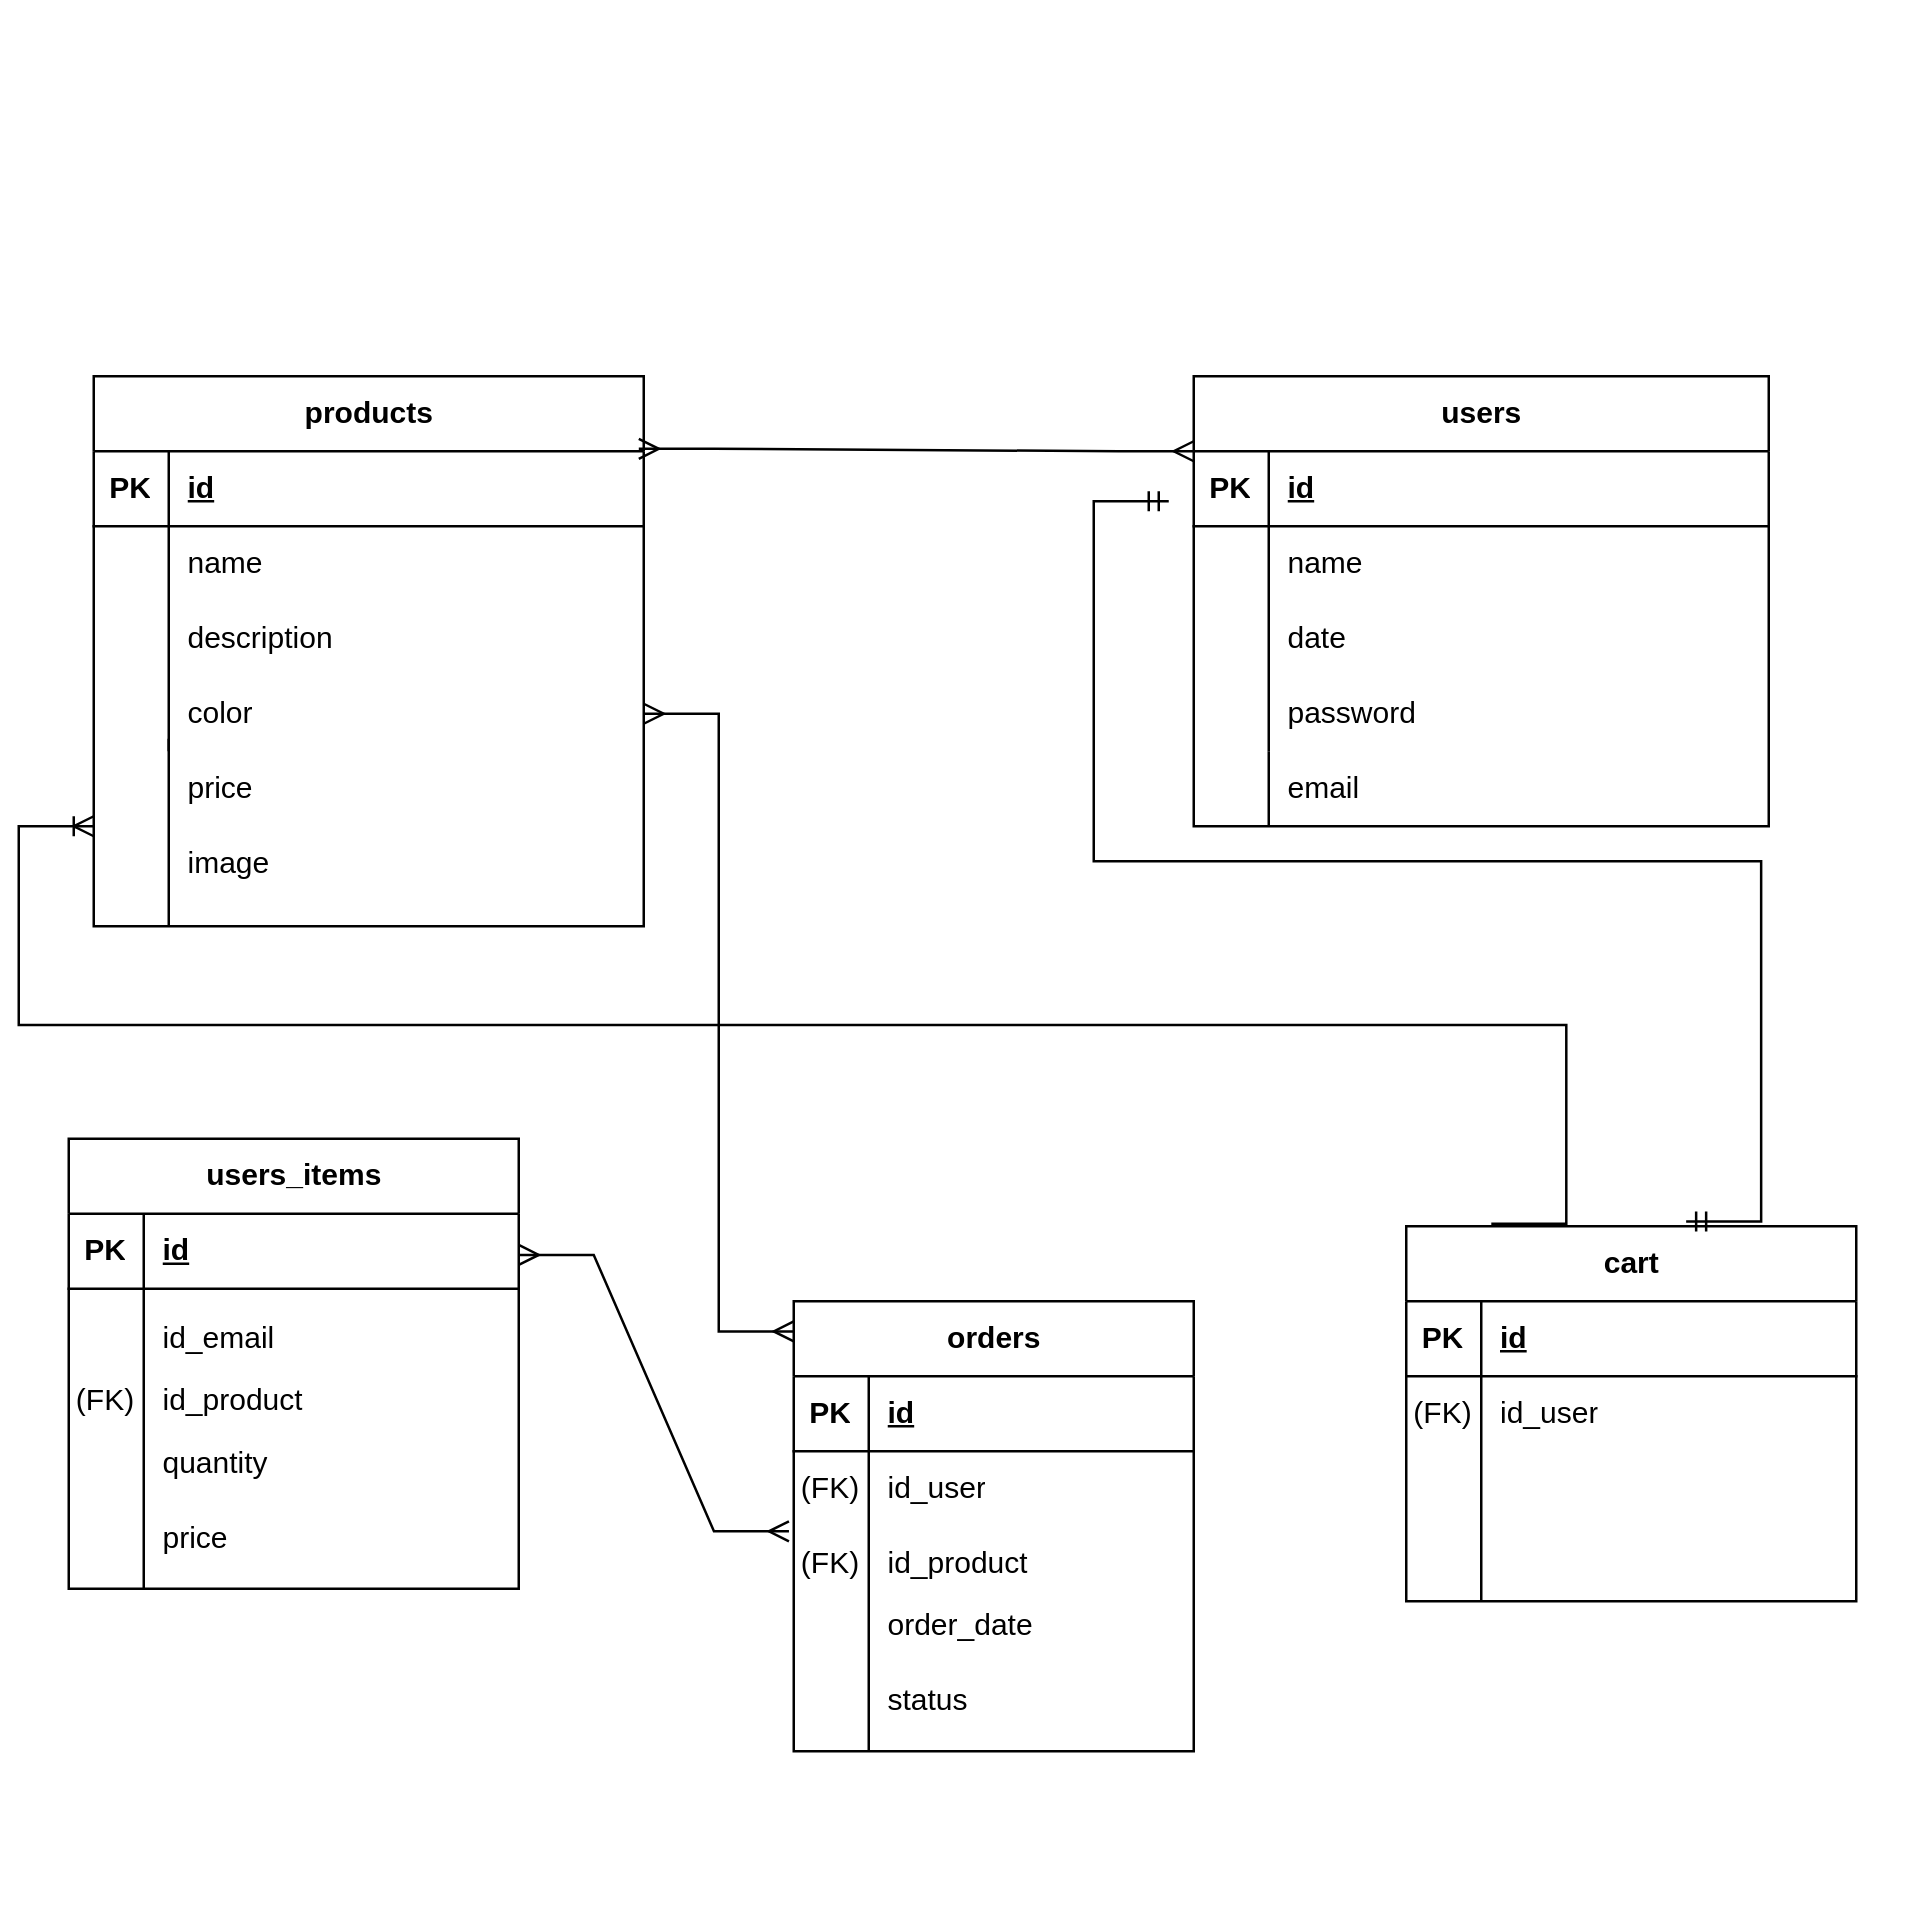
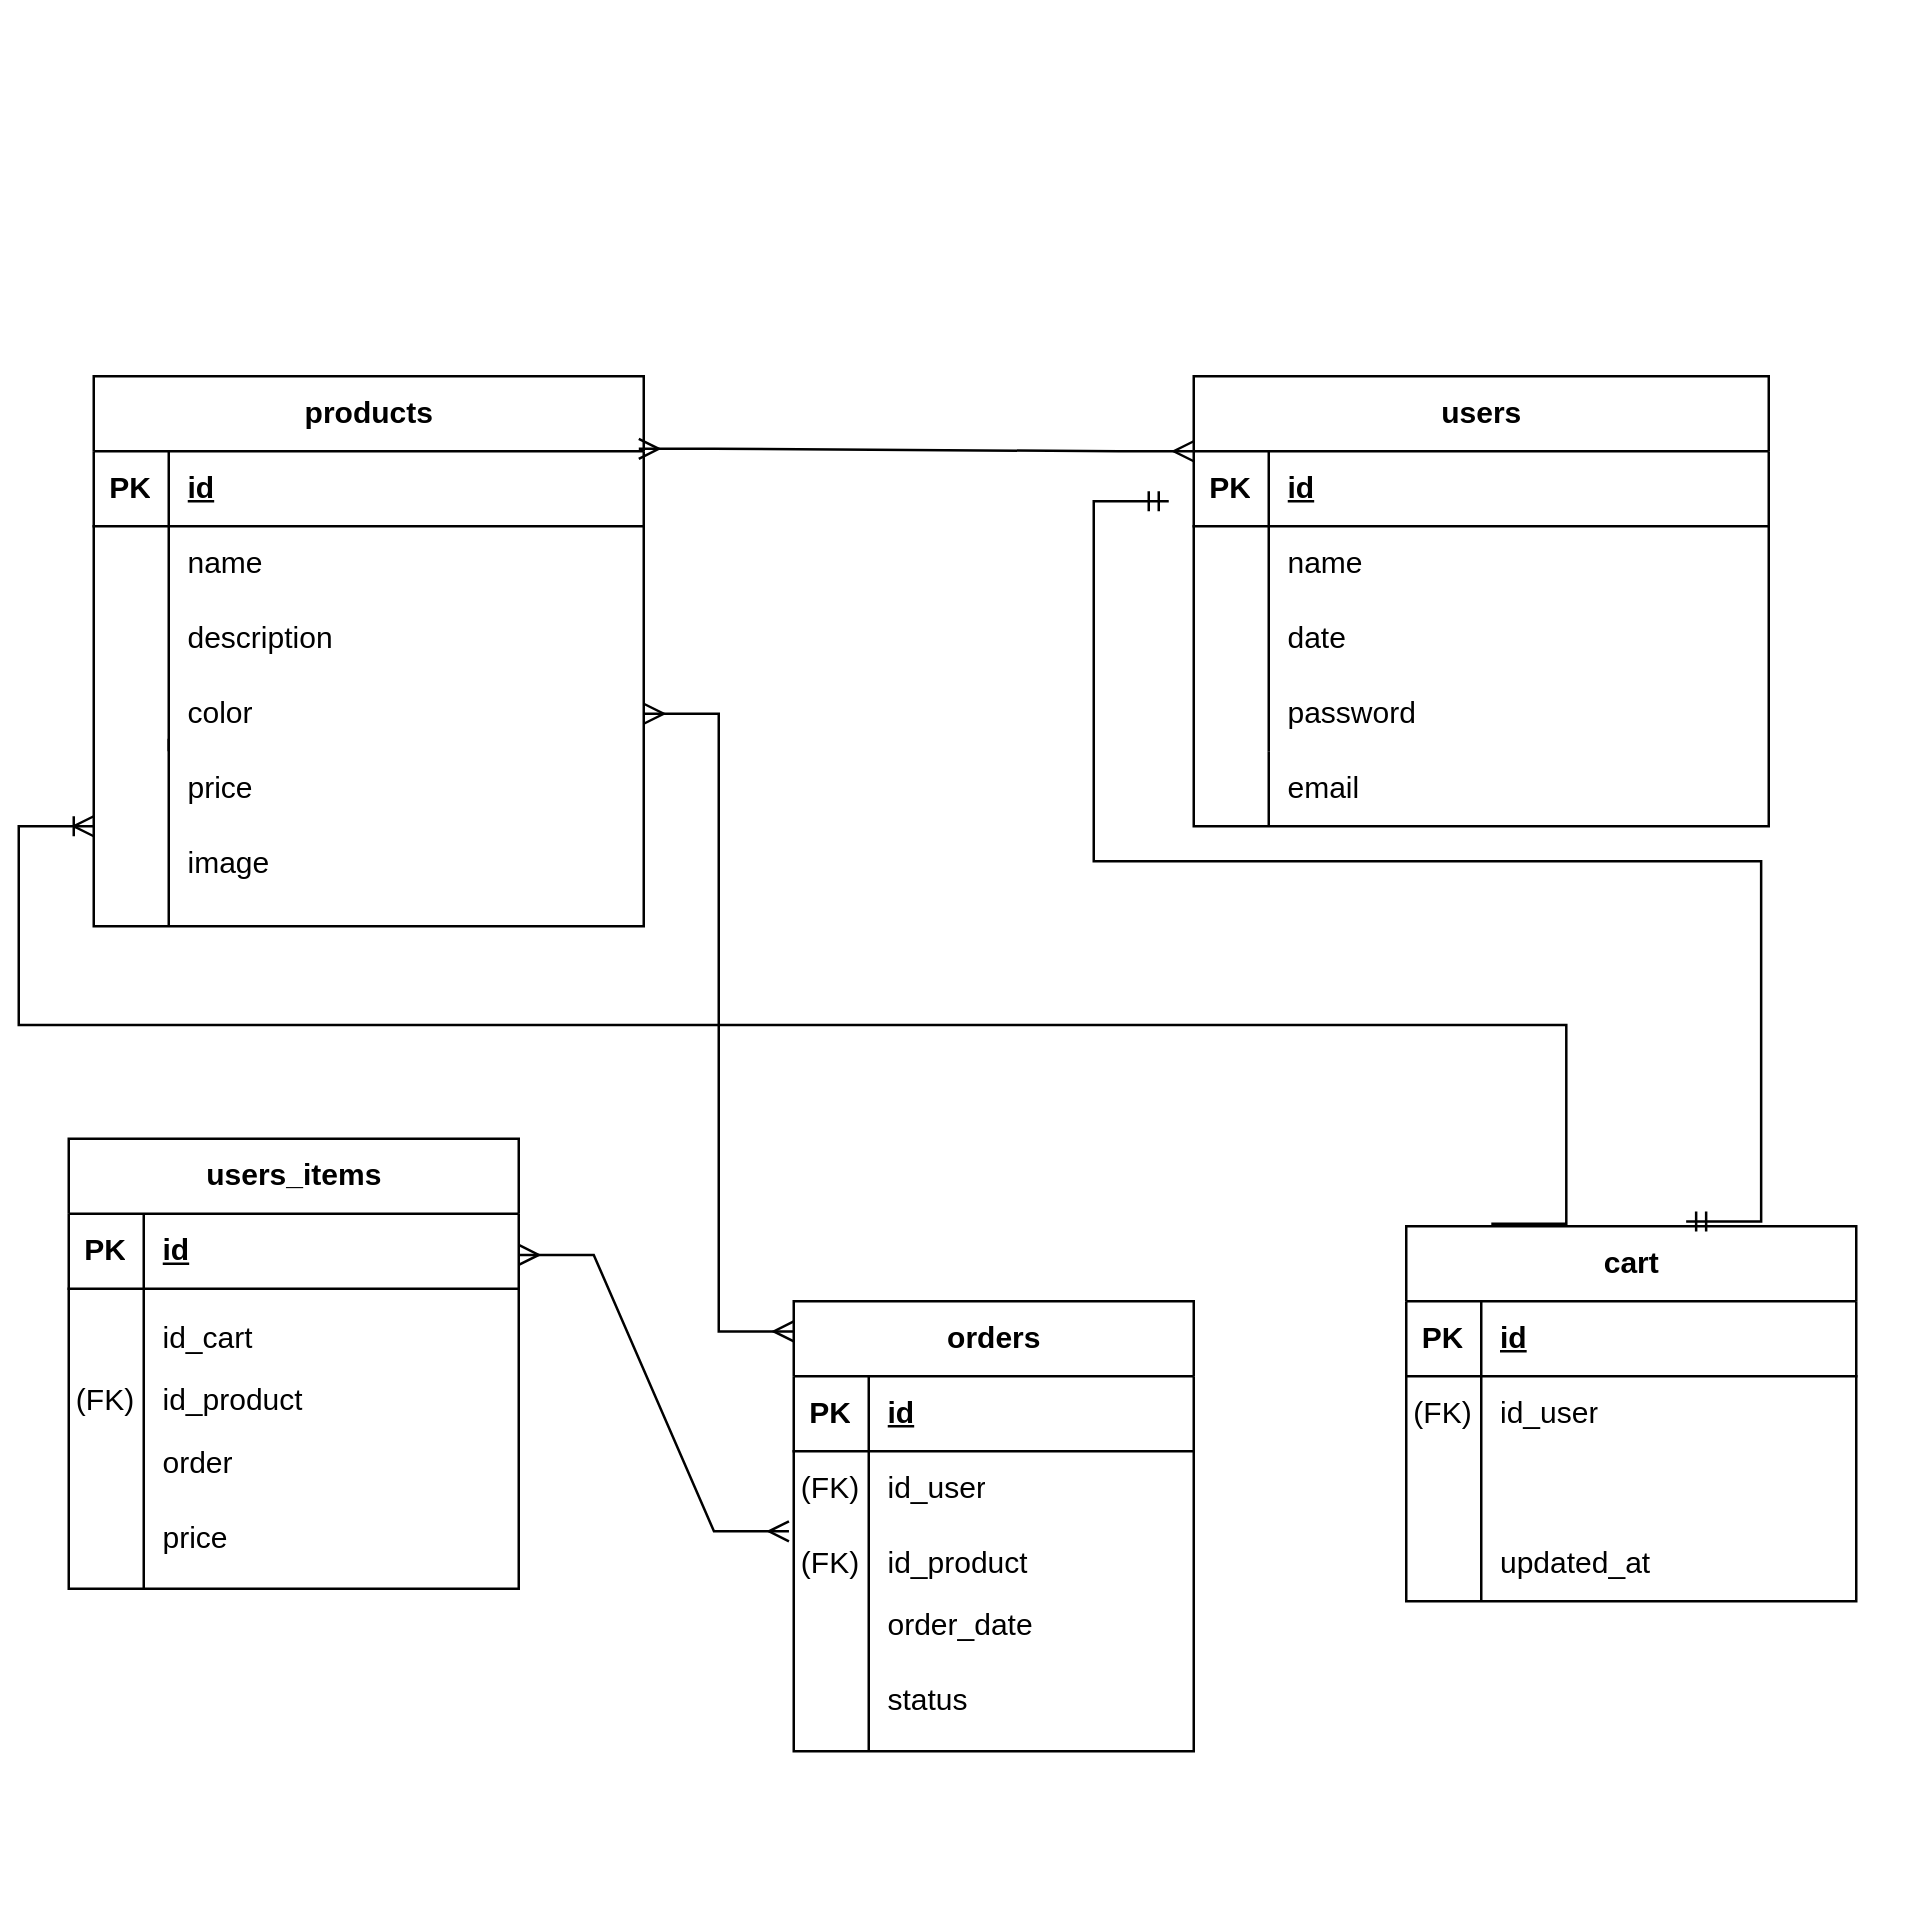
node "id_email": label "id_email" -> "id_cart"
node "quantity": label "quantity" -> "order"
node "updated_at": added
